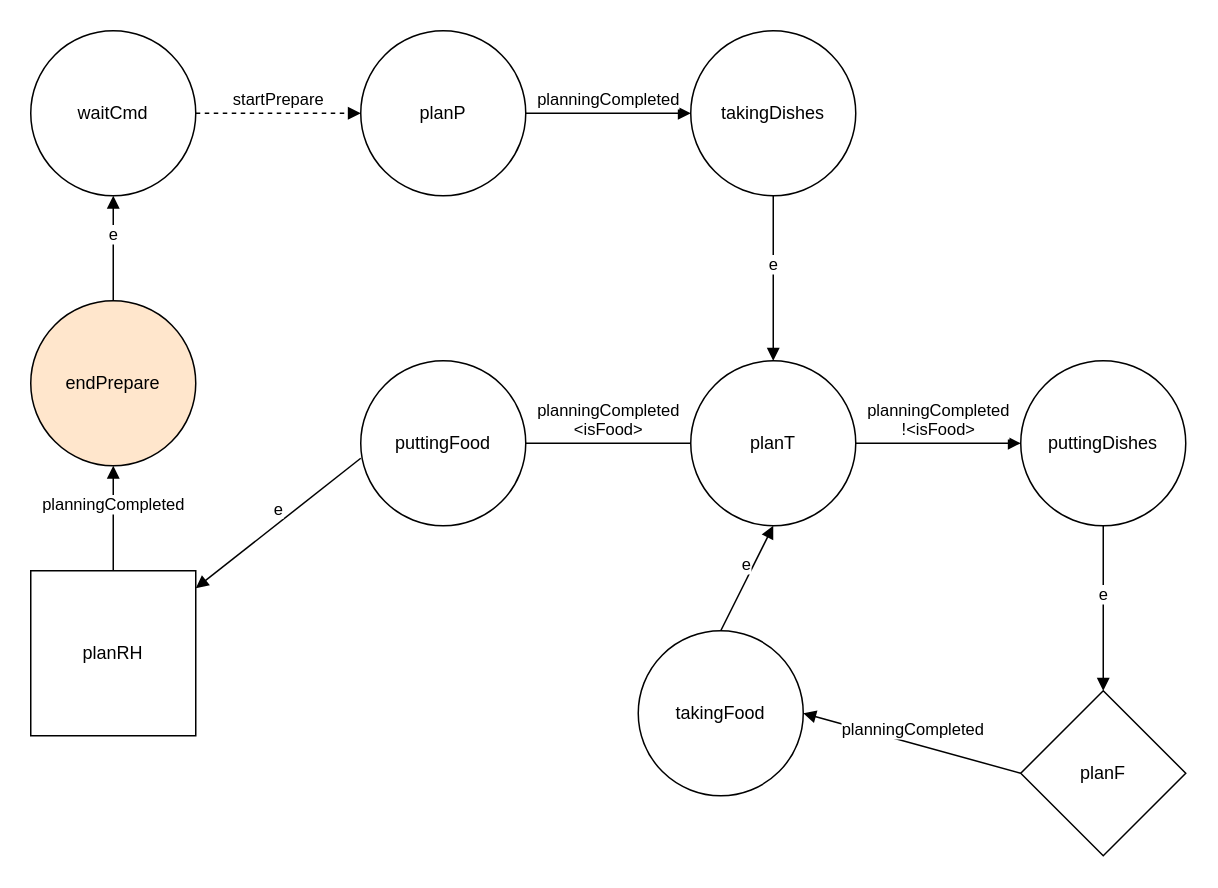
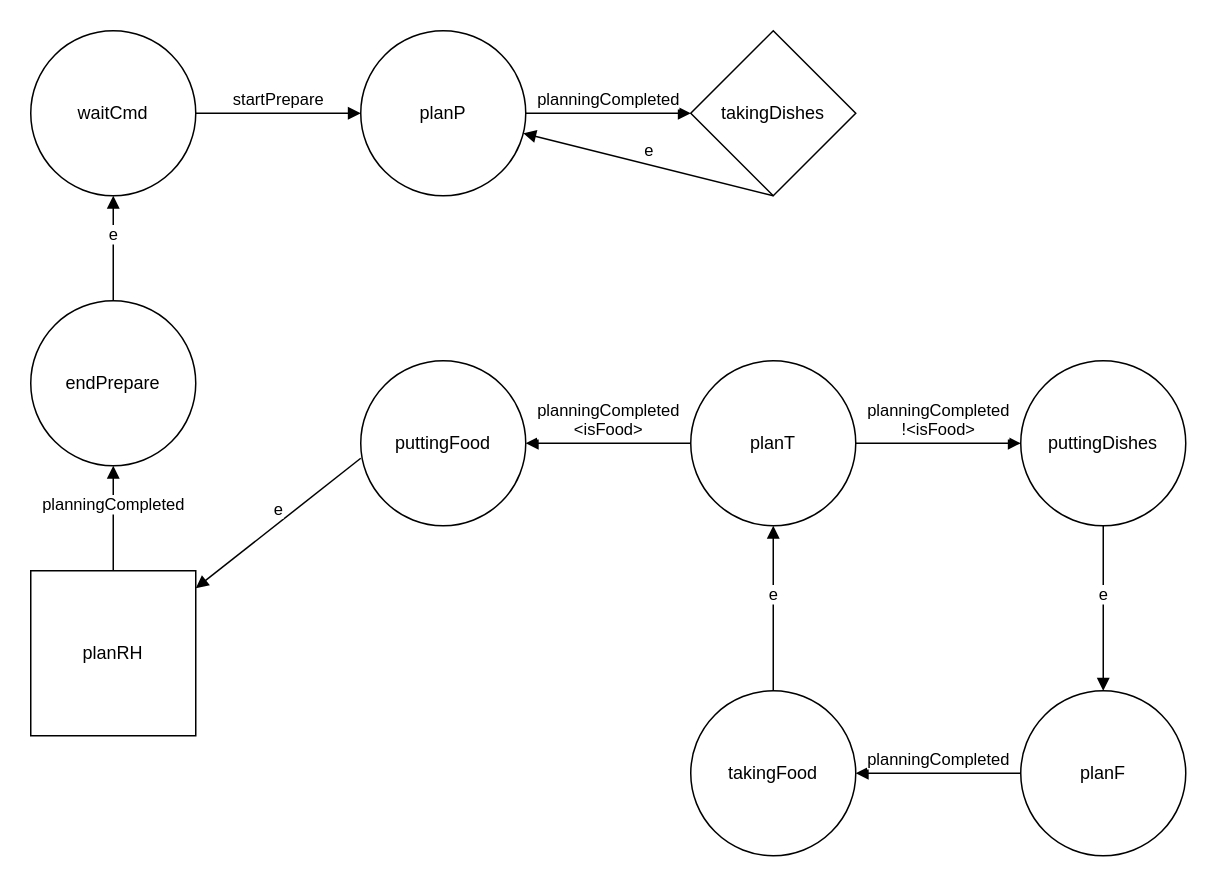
edge "waitCmd" -> "planP": style dashed -> solid
node "takingDishes": shape ellipse -> diamond
edge "takingDishes" -> "planT": now "takingDishes" -> "planP"
node "endPrepare": fillcolor #ffe6cc -> #ffffff
edge "puttingFood" -- "planT": arrowhead none -> block
node "takingFood": moved (721, 713) -> (773, 773)
node "planF": shape diamond -> ellipse
